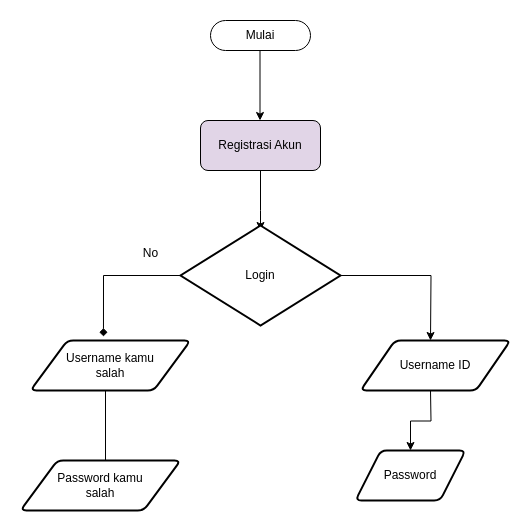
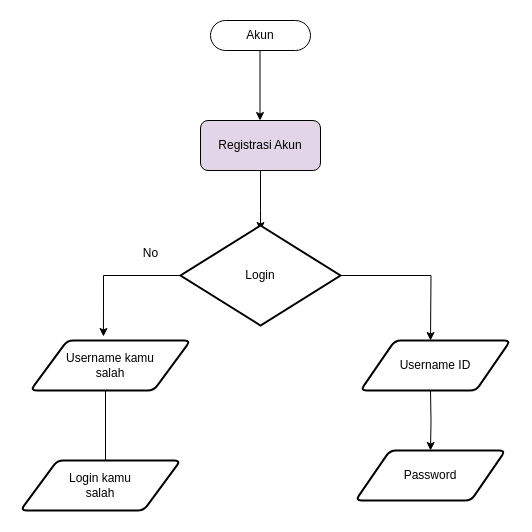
node "Mulai": label "Mulai" -> "Akun"
edge "Login" -> "Username kamu salah": arrowhead diamond -> classic
node "Password": size 110x50 -> 150x50
node "Password kamu salah": label "Password kamu salah" -> "Login kamu salah"
